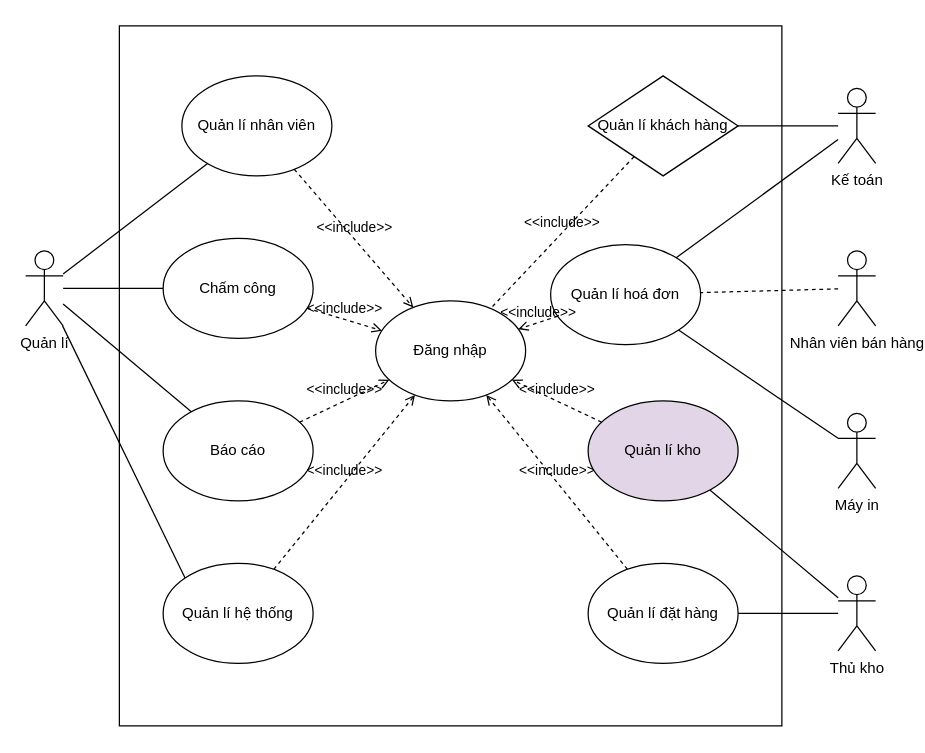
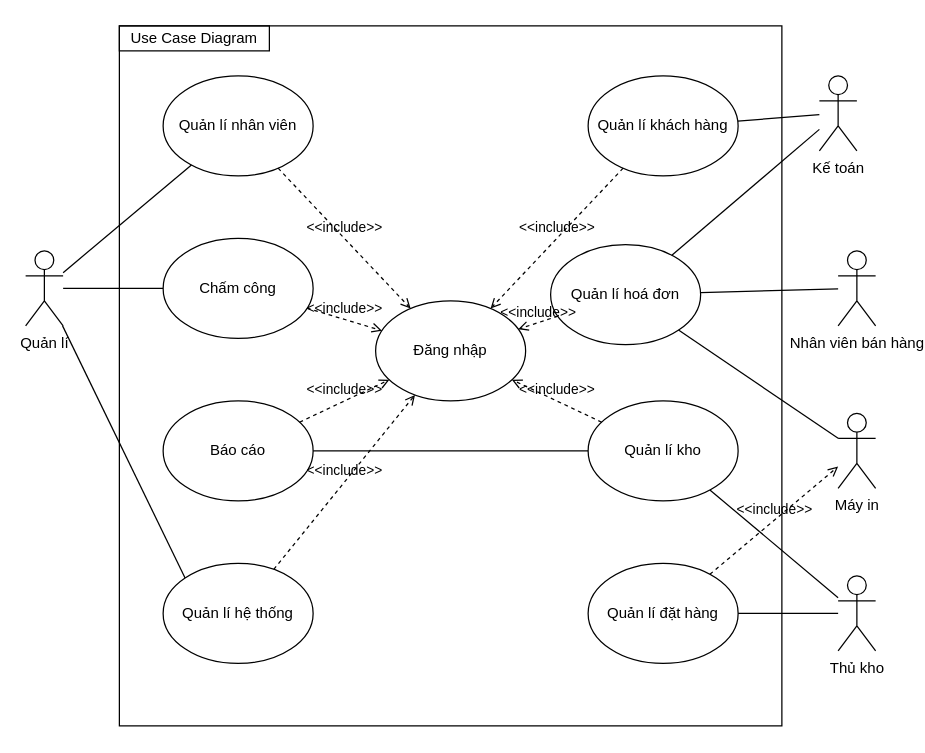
node "Use Case Diagram": added
node "Quản lí nhân viên": moved (257, 126) -> (238, 126)
node "Quản lí khách hàng": shape diamond -> ellipse
node "Kế toán": moved (857, 126) -> (838, 113)
edge "Quản lí khách hàng" -- "Đăng nhập": arrowhead none -> open
edge "Nhân viên bán hàng" -- "Quản lí hoá đơn": style dashed -> solid
edge "Quản lí" -- "Báo cáo": now "Quản lí kho" -- "Báo cáo"
node "Quản lí kho": fillcolor #e1d5e7 -> #ffffff
edge "Quản lí đặt hàng" -> "Đăng nhập": now "Quản lí đặt hàng" -> "Máy in"
